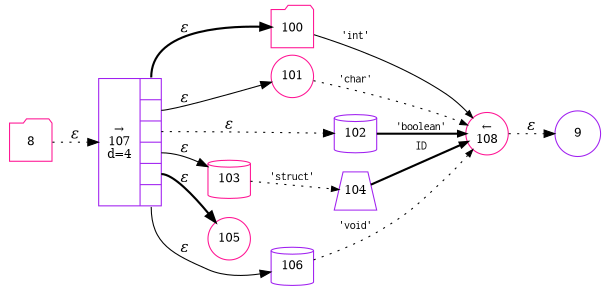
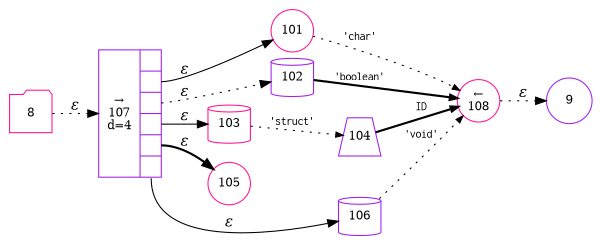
node "100": removed
